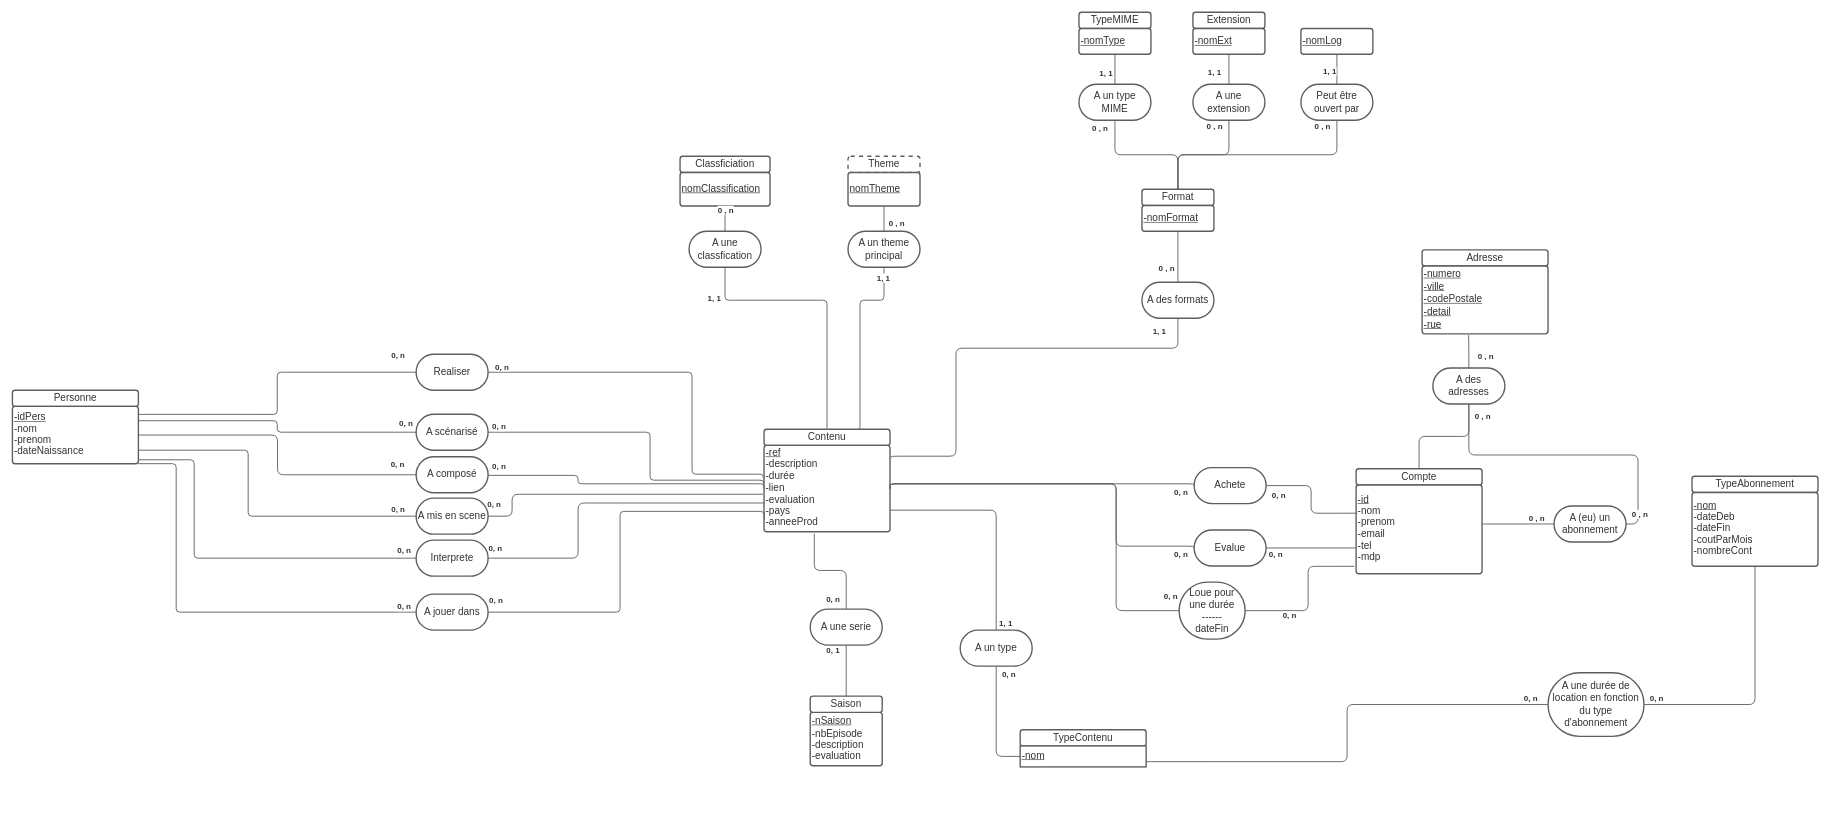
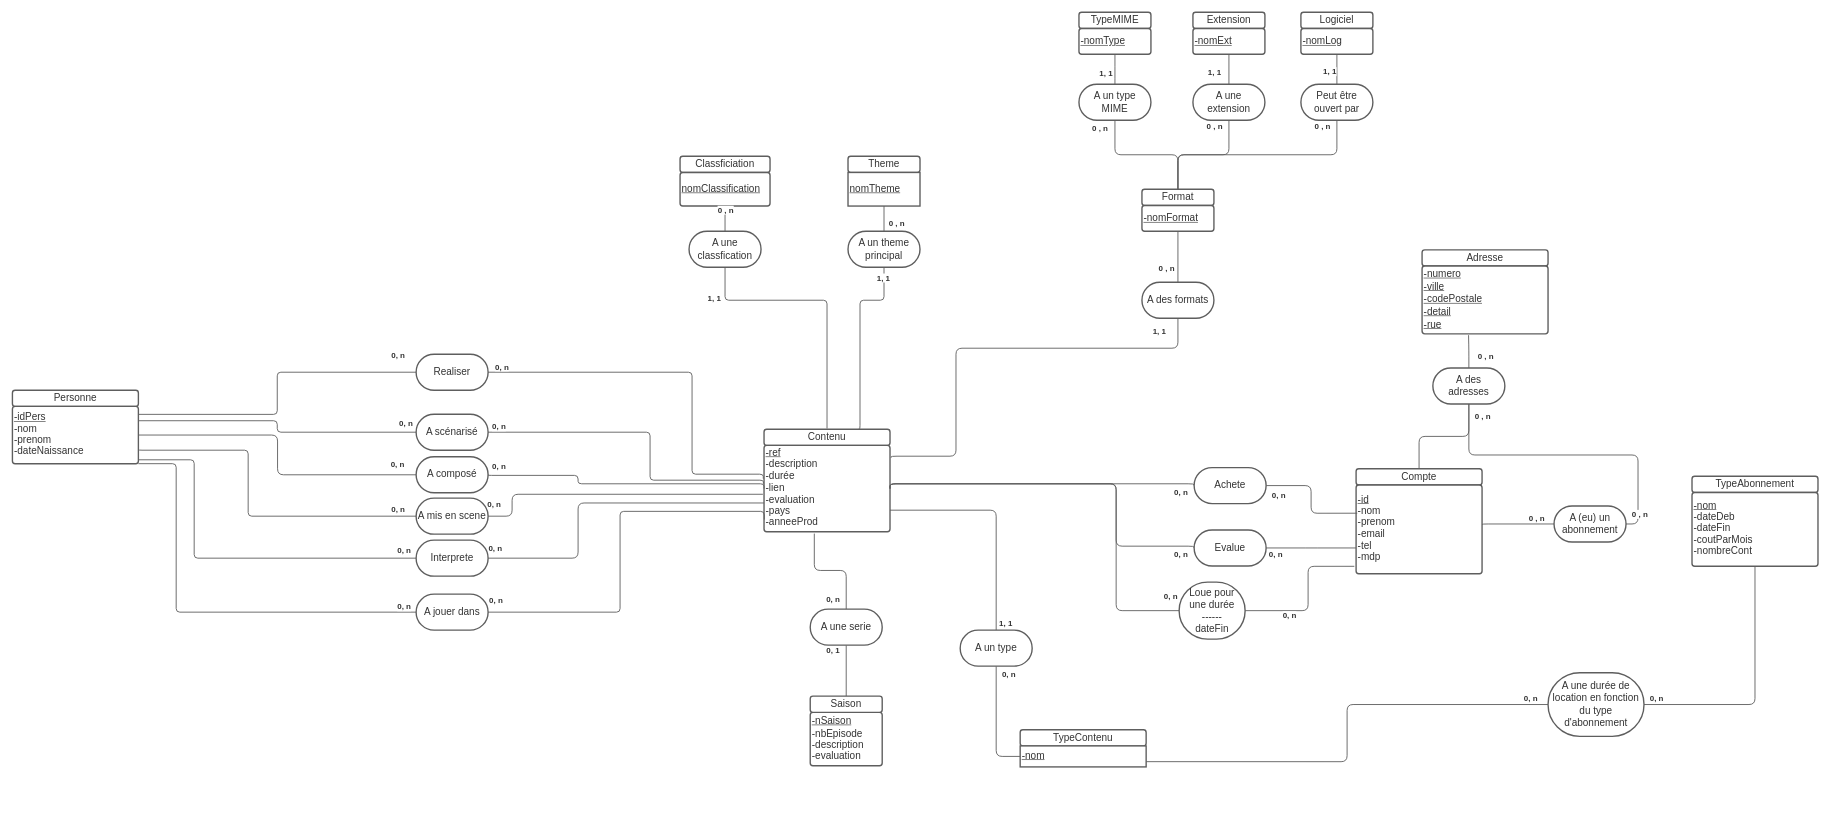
node "Logiciel": added
node "Theme": style dashed -> solid
node "nomTheme": shape rounded rectangle -> rectangle
